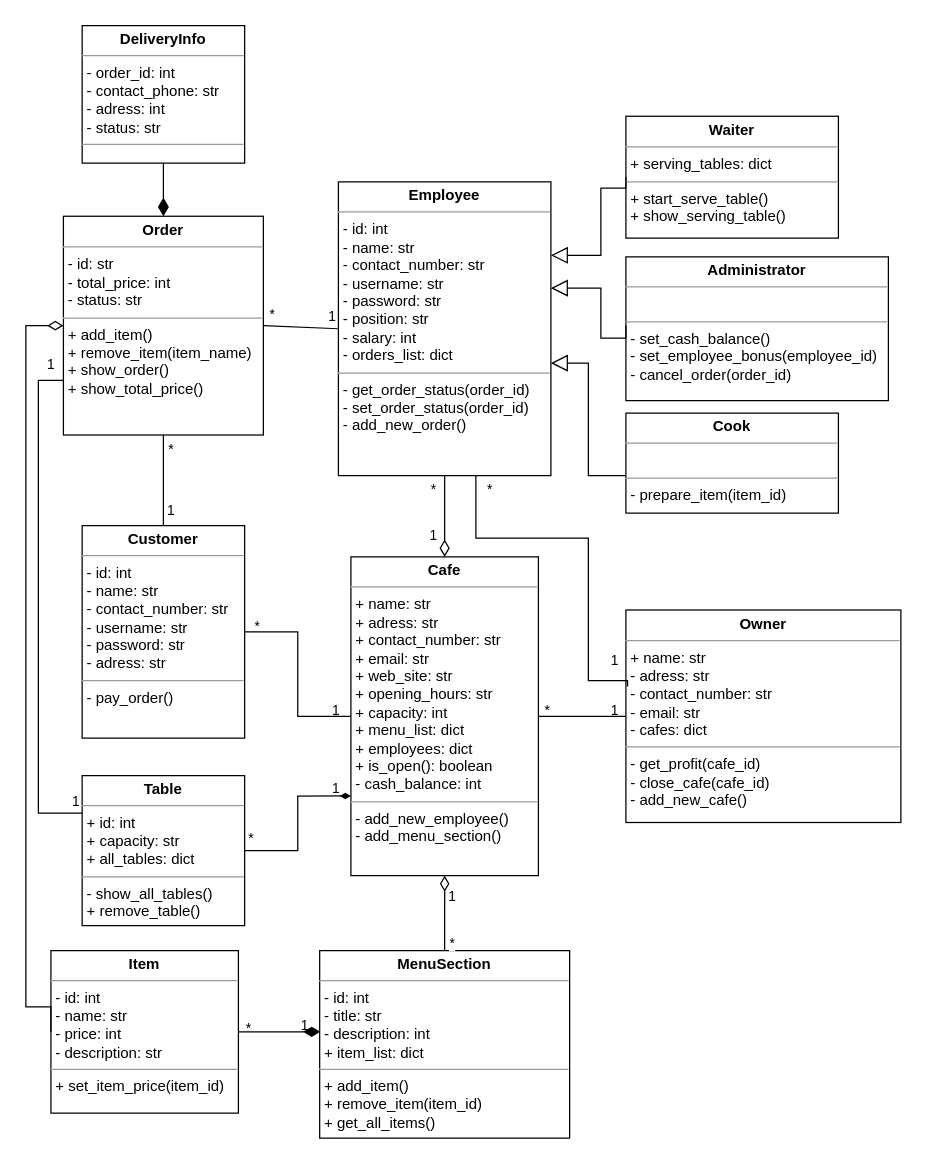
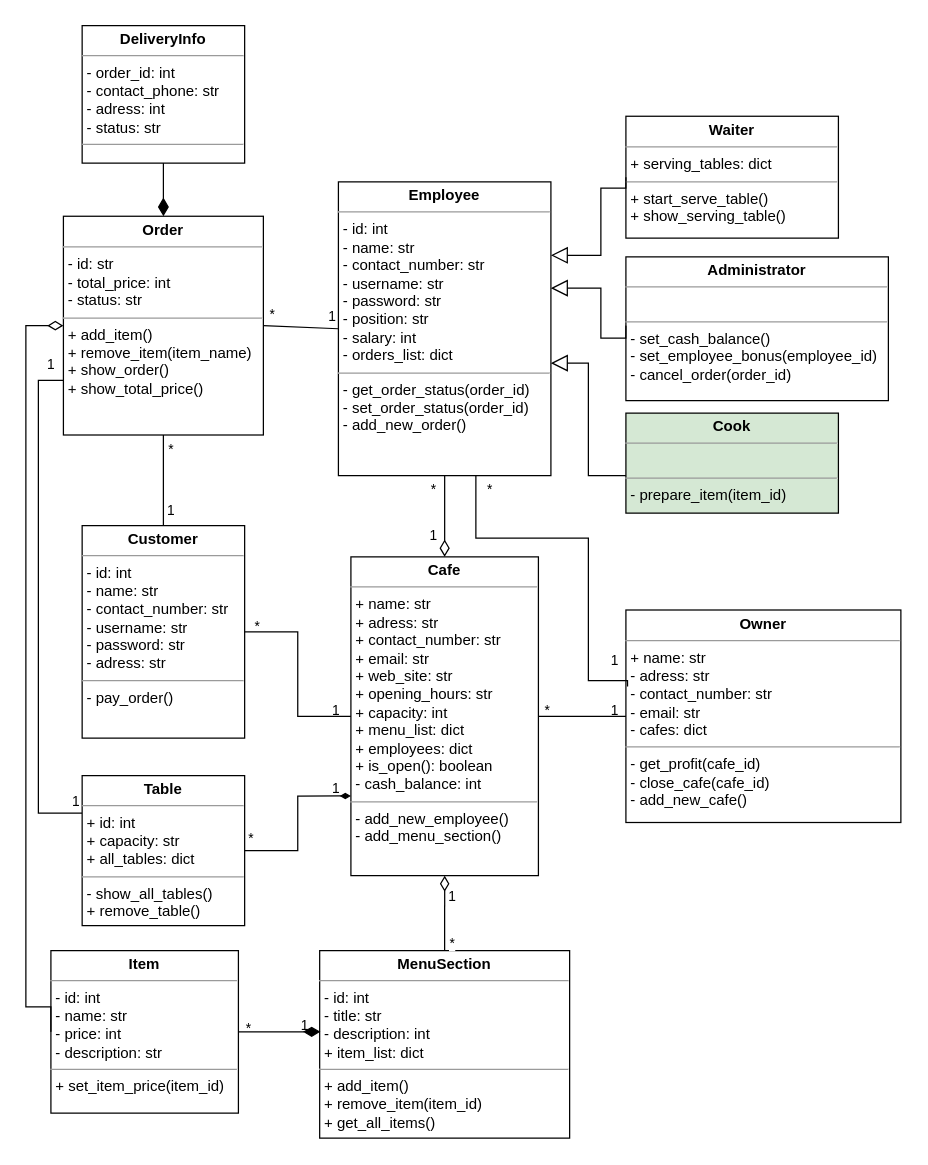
node "Cook - prepare_item(item_id)": fillcolor #ffffff -> #d5e8d4
